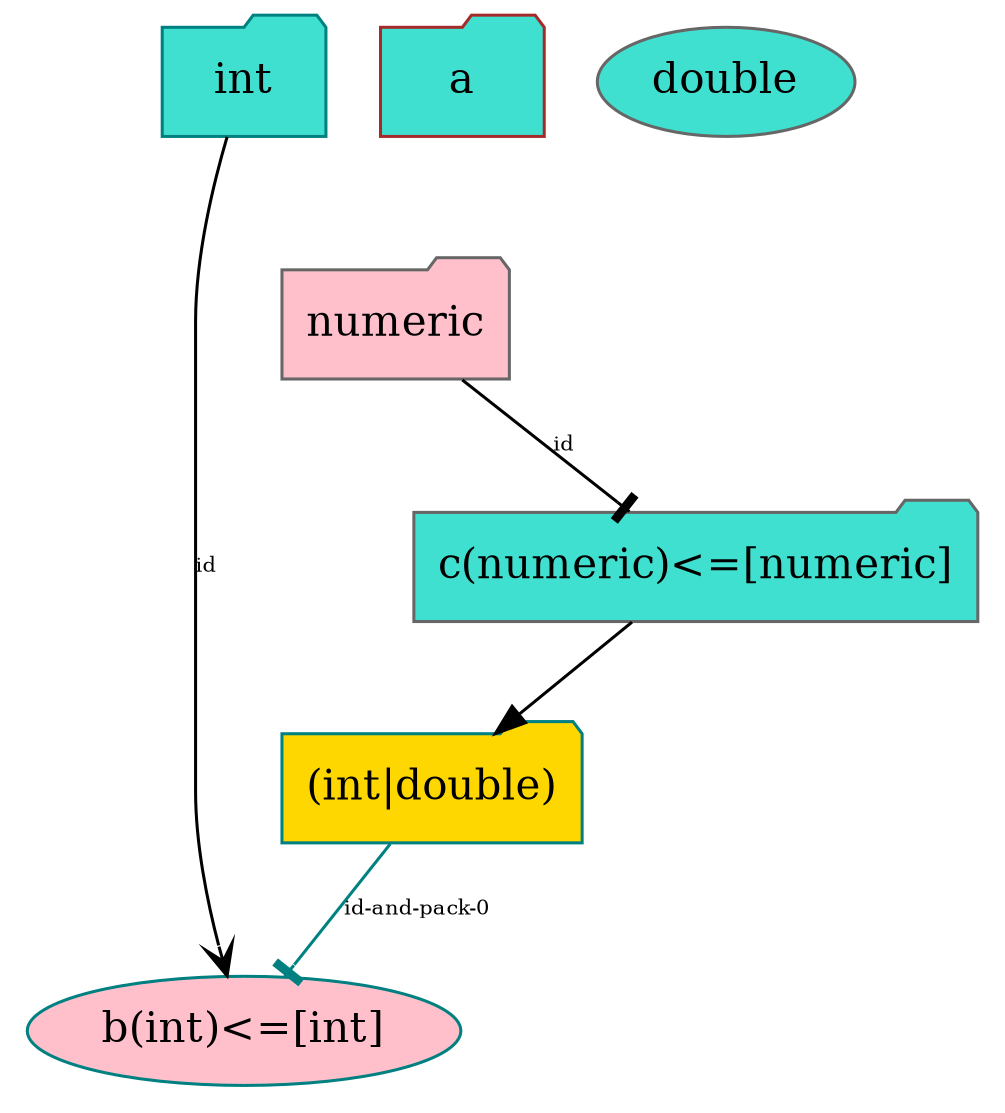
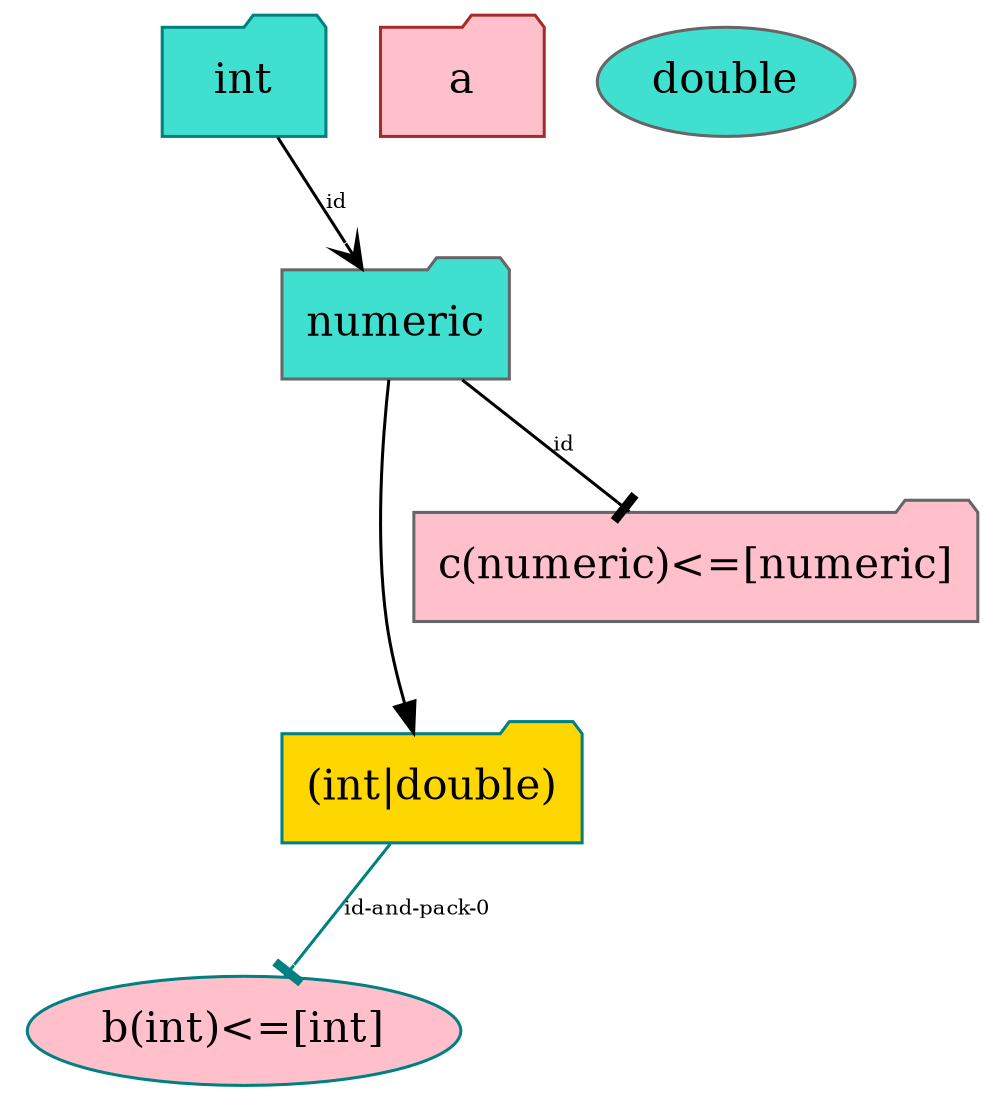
node "a": fillcolor turquoise -> pink
node "numeric": fillcolor pink -> turquoise
edge "int" -> "b(int)<=[int]": now "int" -> "numeric"
node "c(numeric)<=[numeric]": fillcolor turquoise -> pink
edge "c(numeric)<=[numeric]" -> "(int|double)": now "numeric" -> "(int|double)"
